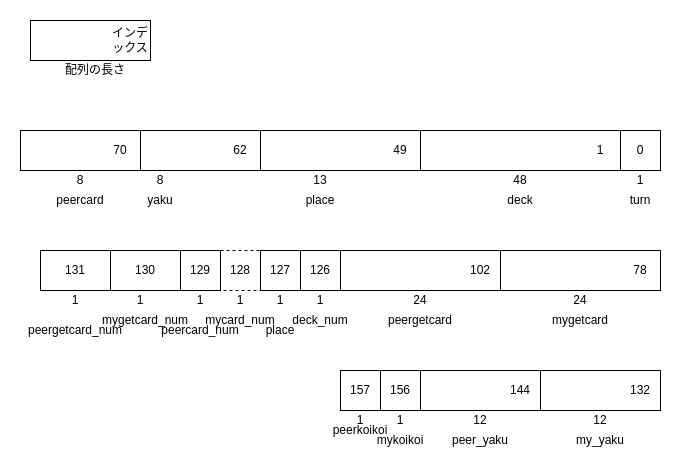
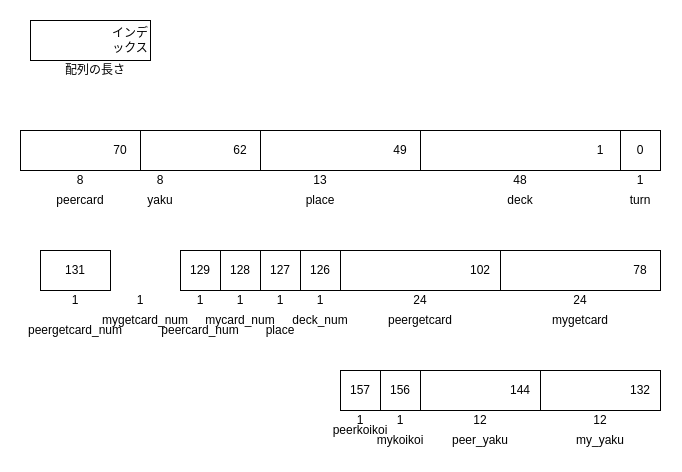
node "130": removed
node "128": style dashed -> solid
